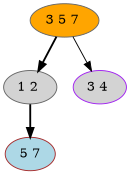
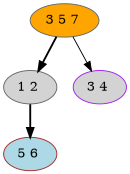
node "5 7": label "5 7" -> "5 6"
